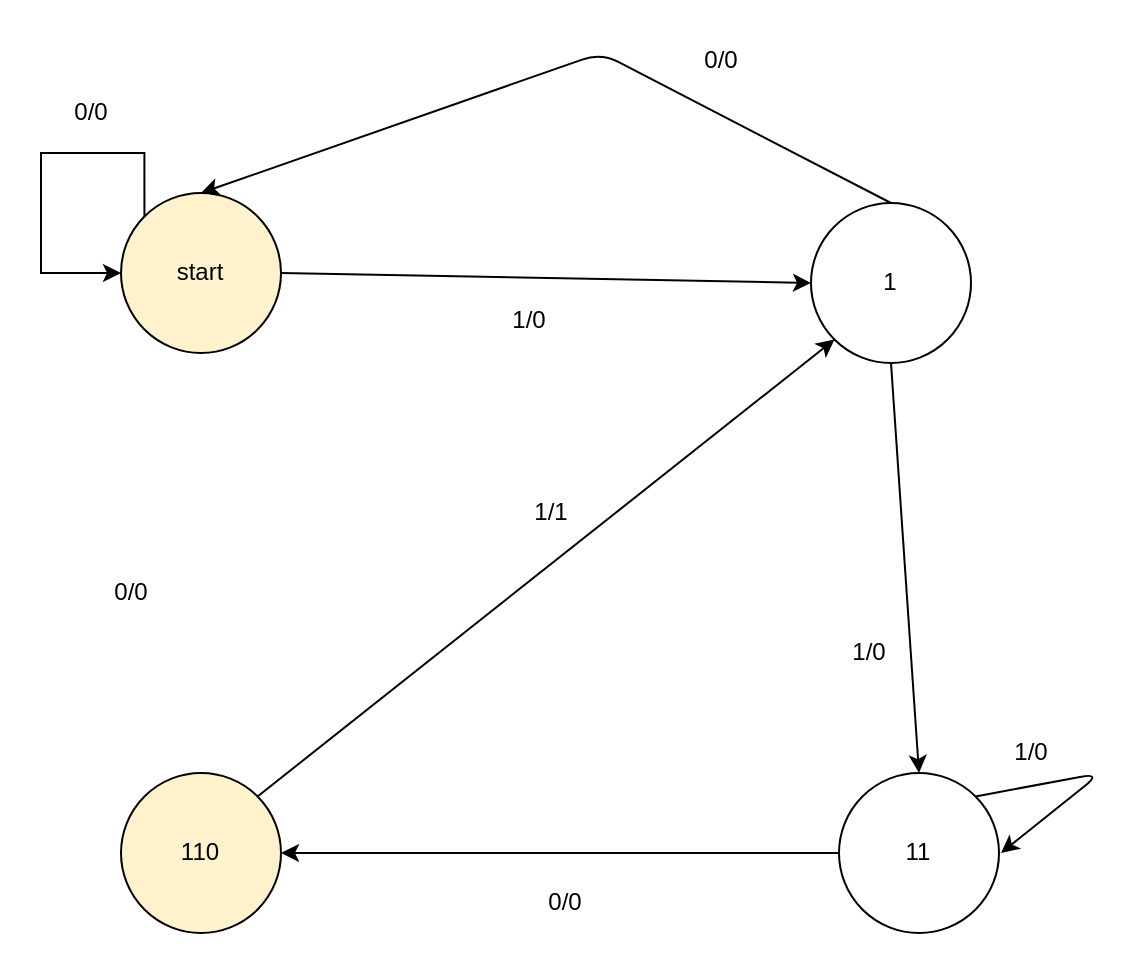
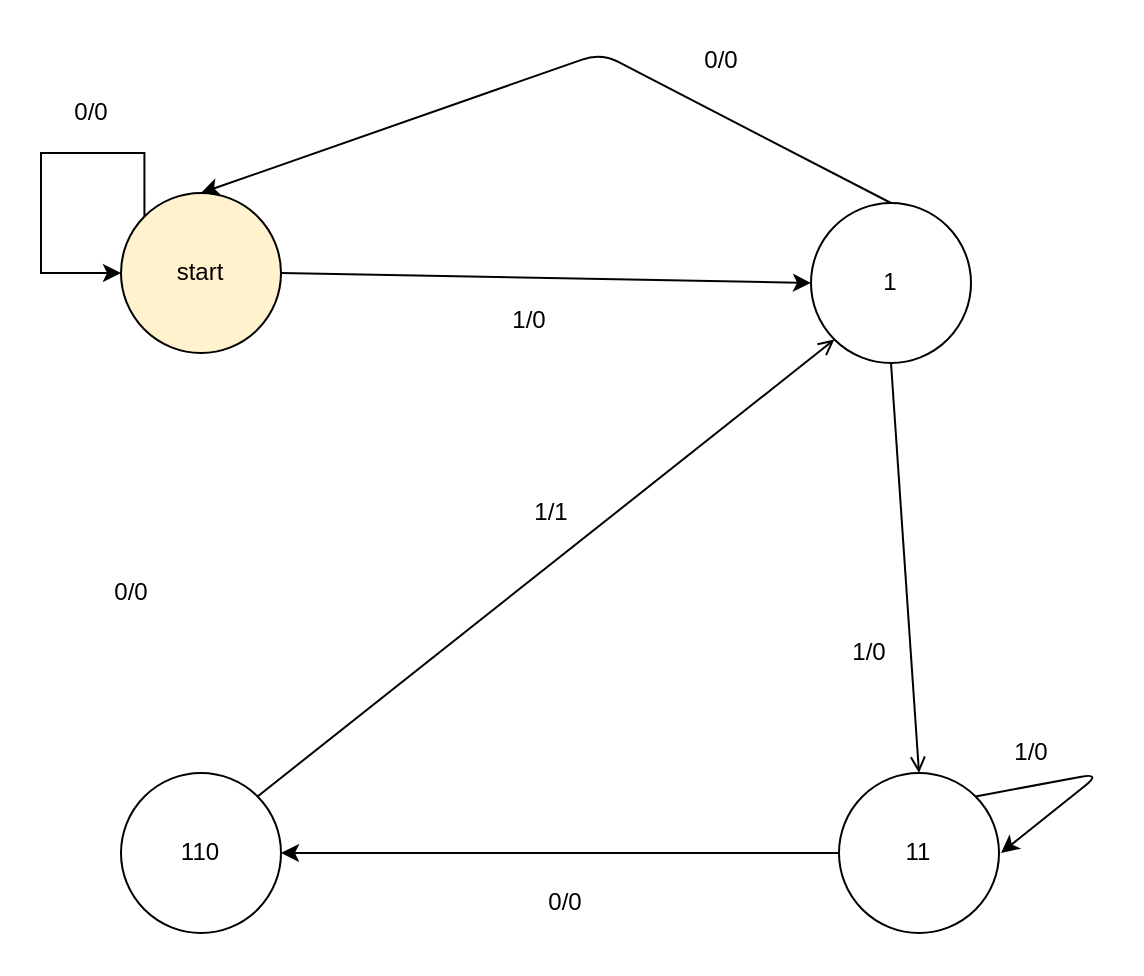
edge "110" -> "1": arrowhead classic -> open
edge "1" -> "11": arrowhead classic -> open
node "110": fillcolor #fff2cc -> #ffffff
